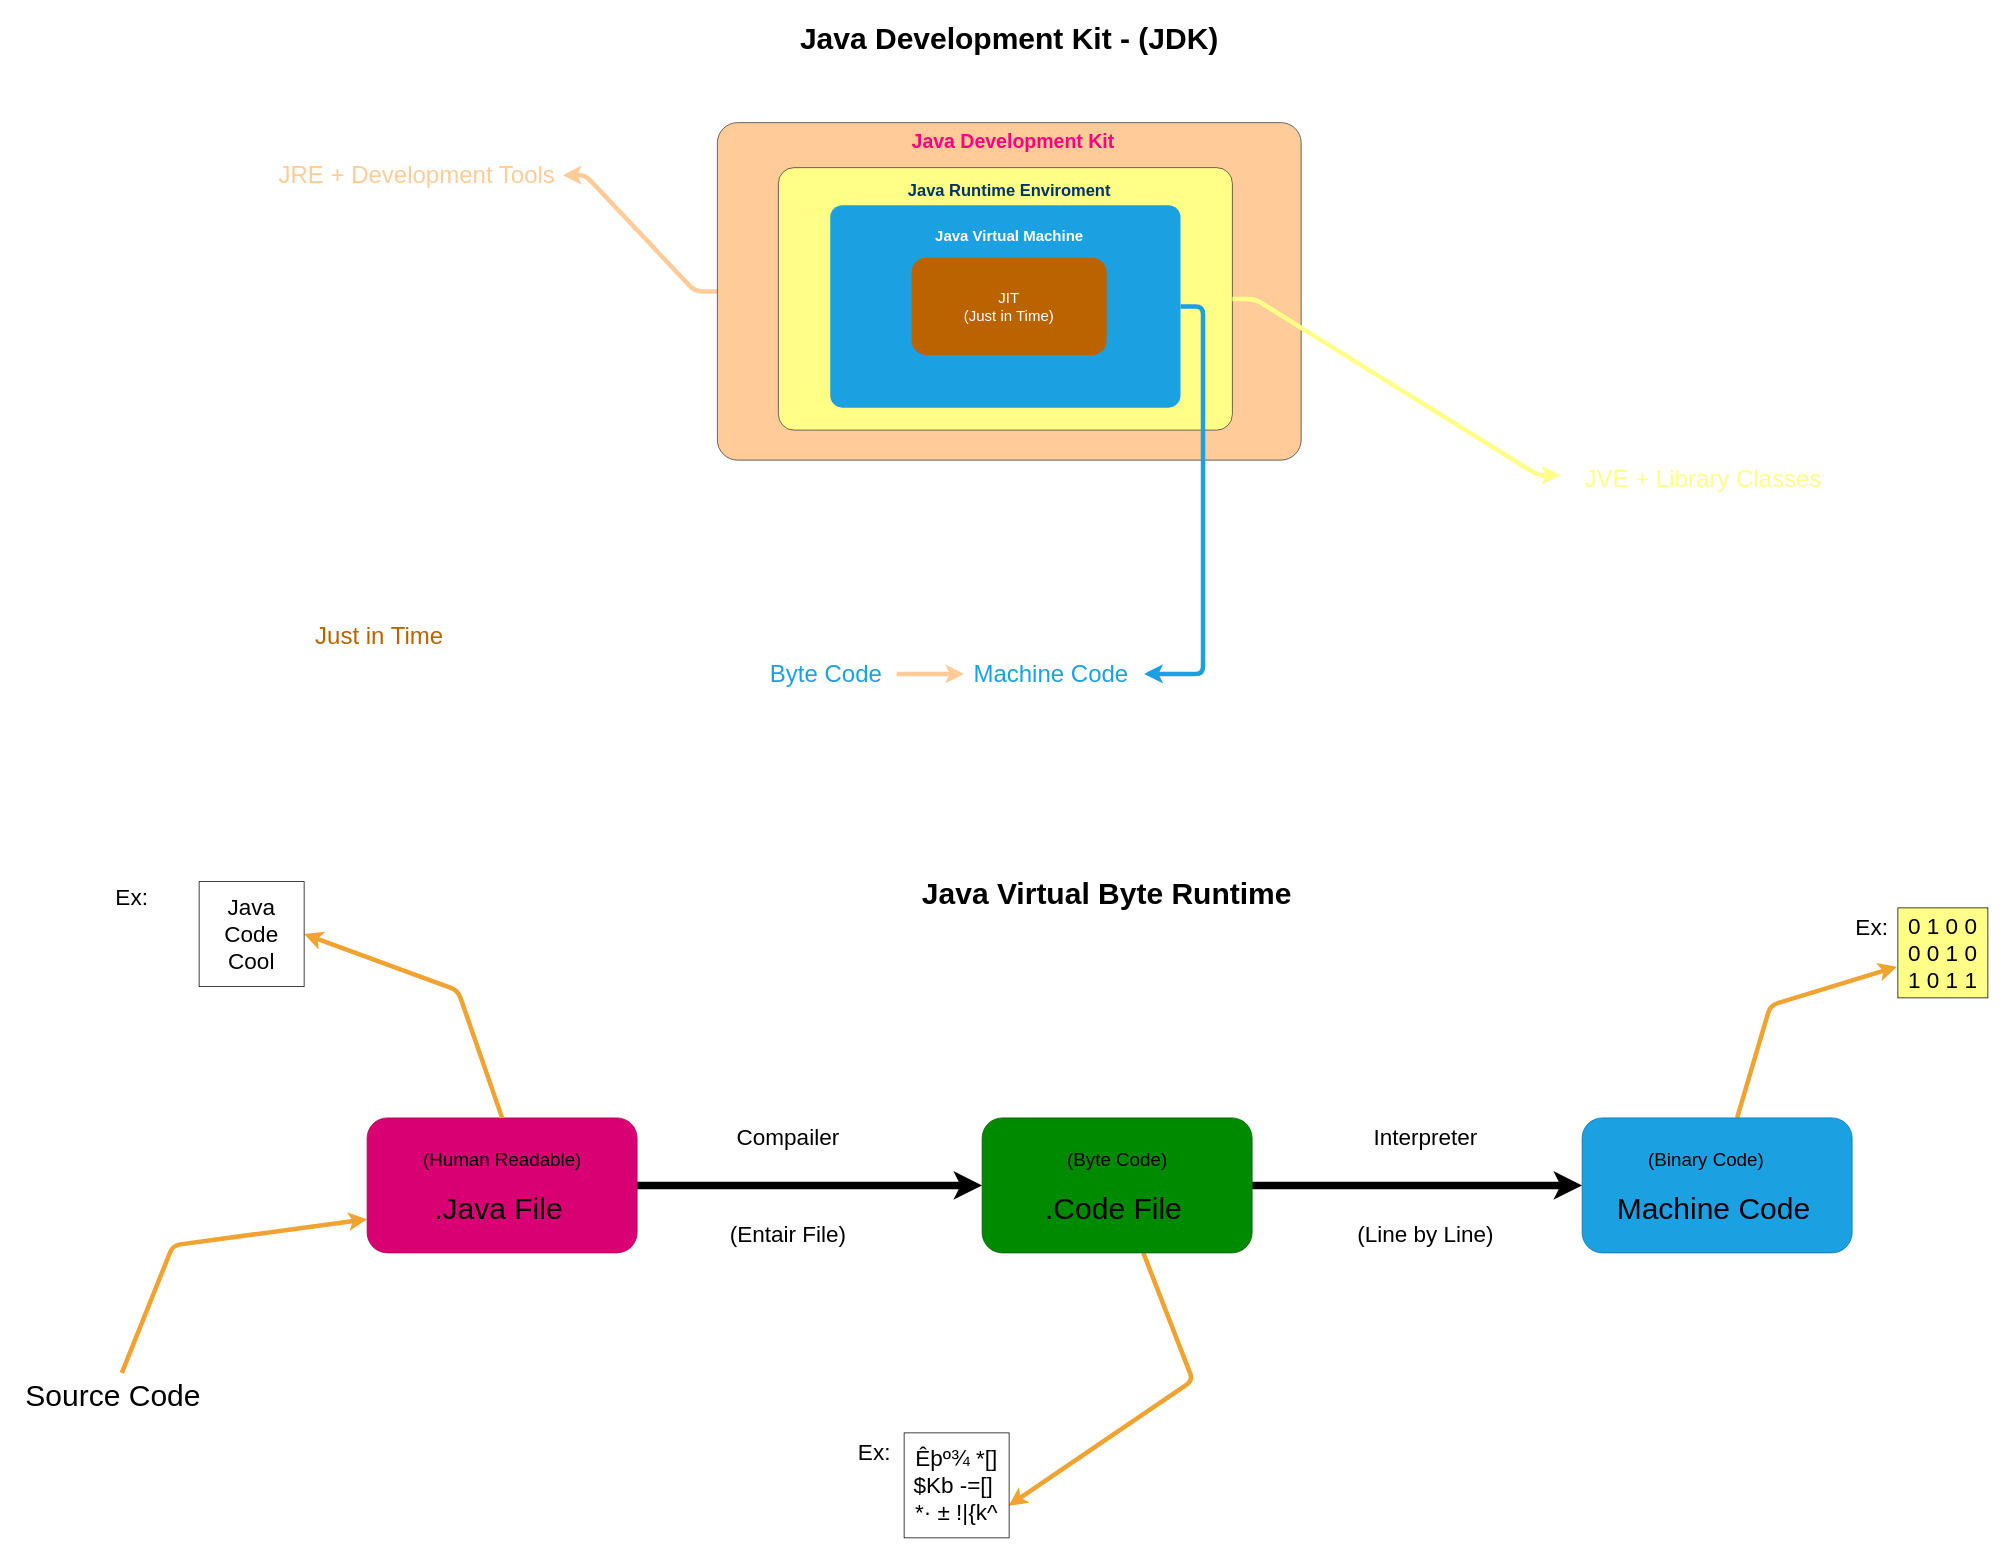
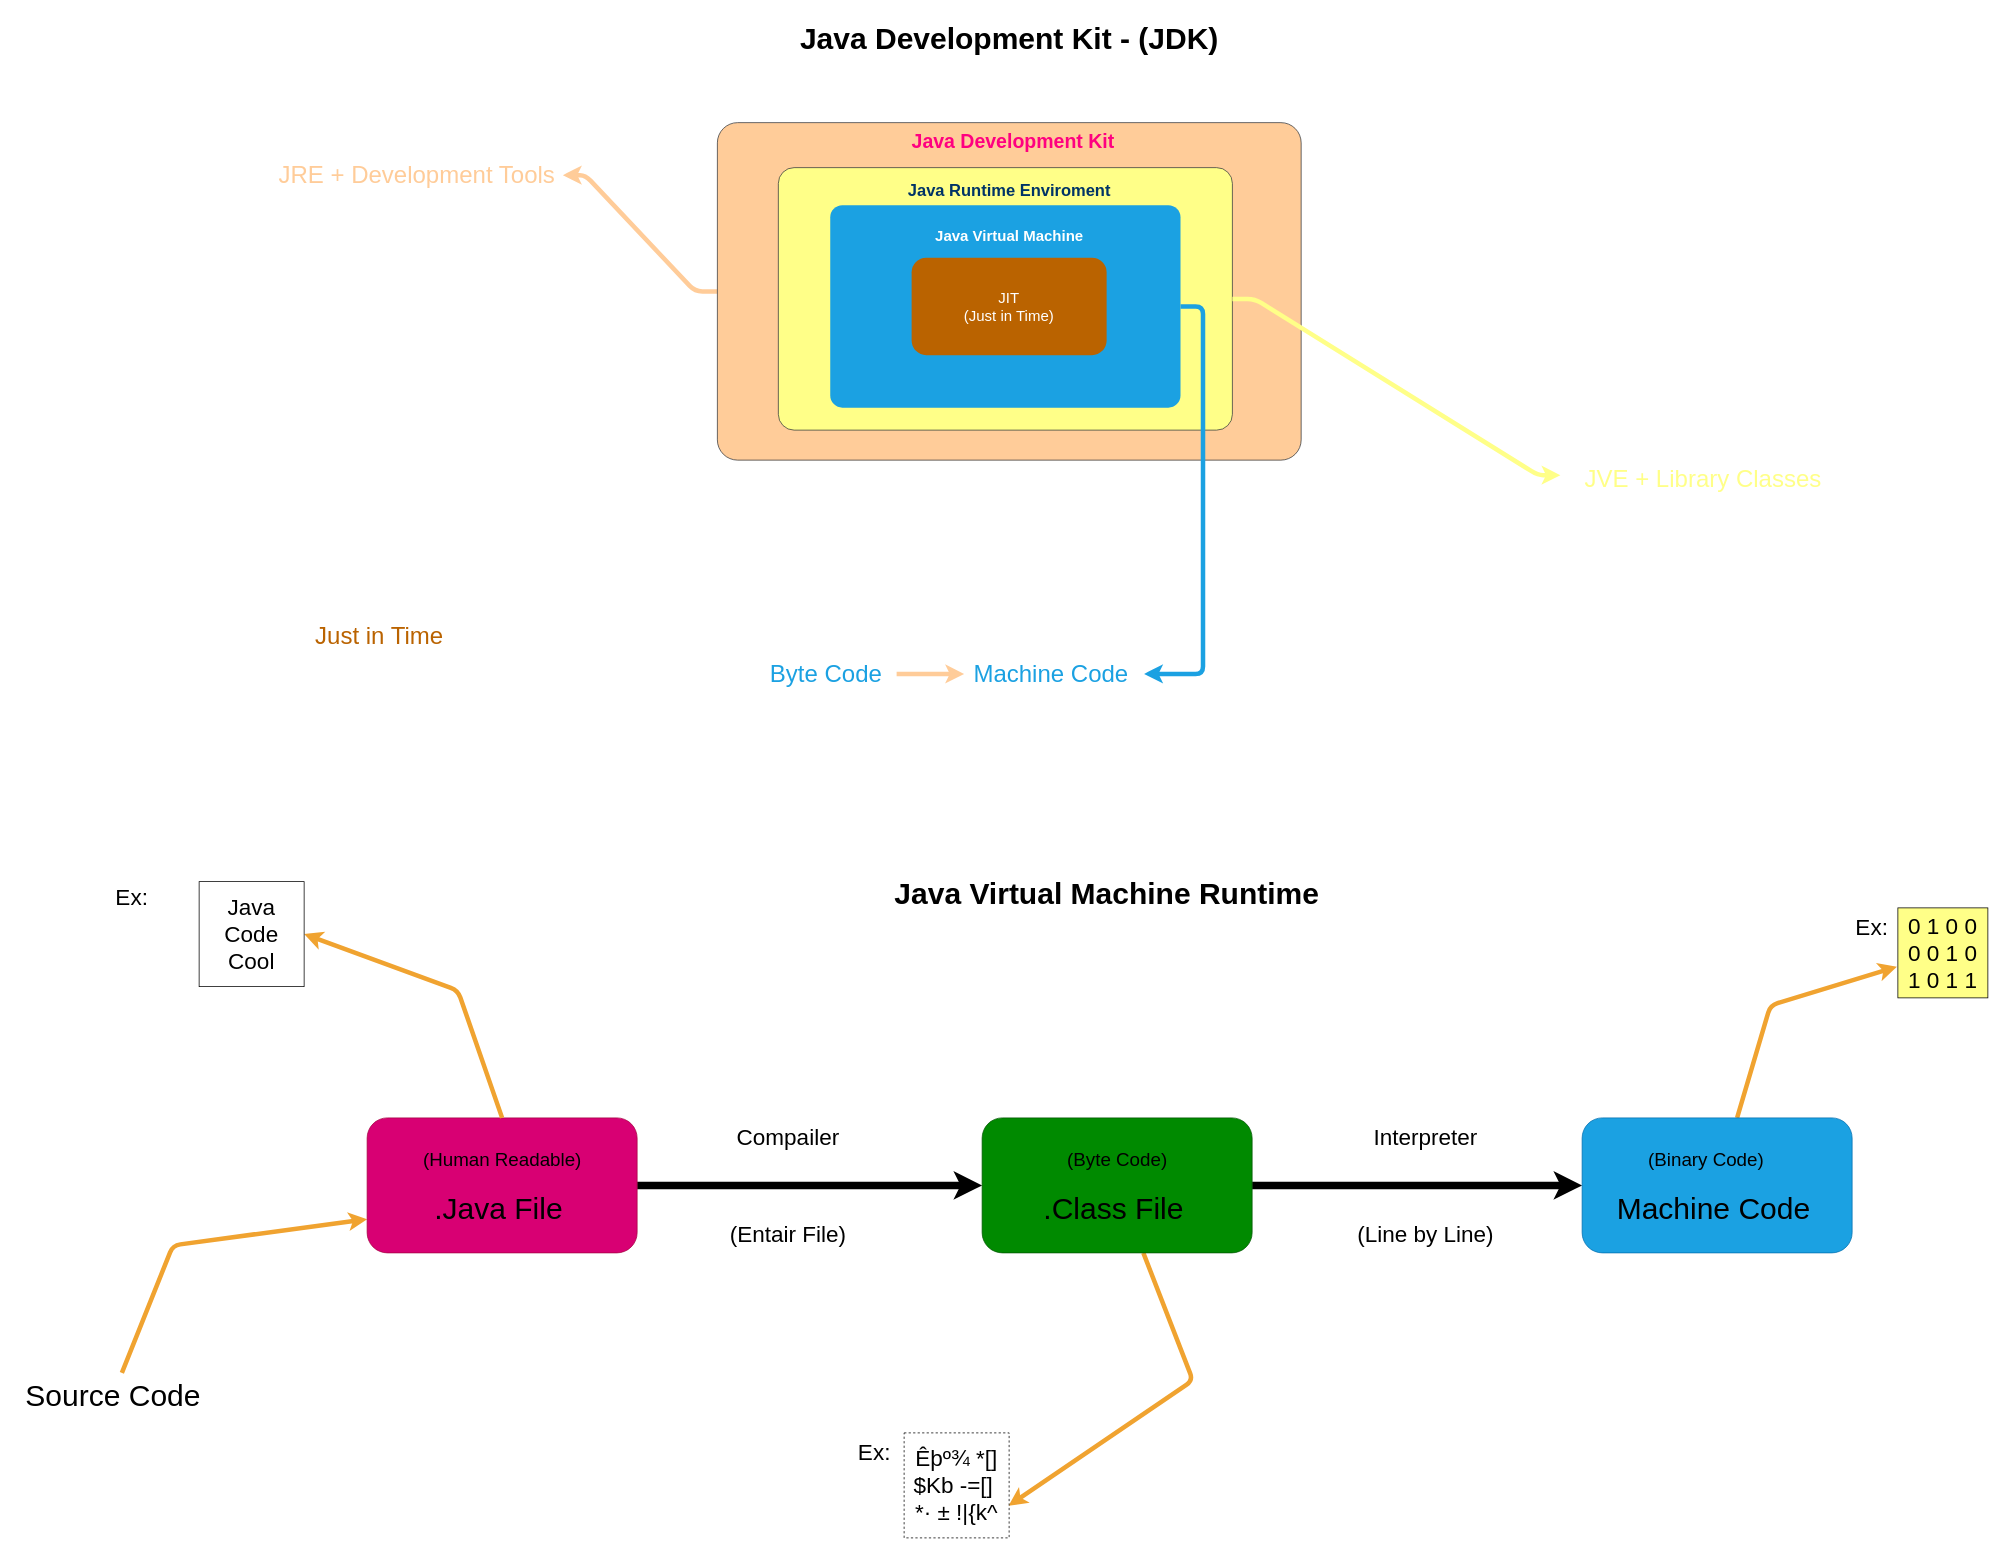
node "Java Virtual Byte Runtime": label "Java Virtual Byte Runtime" -> "Java Virtual Machine Runtime"
node ".Code File": label ".Code File" -> ".Class File"
node "Êþº¾ *[] $Kb -=[] *· ± !|{k^": style solid -> dashed
